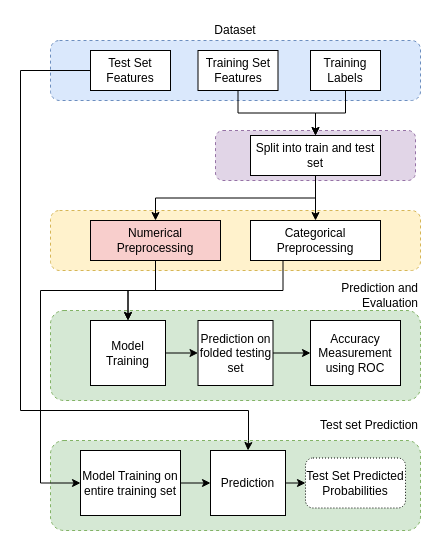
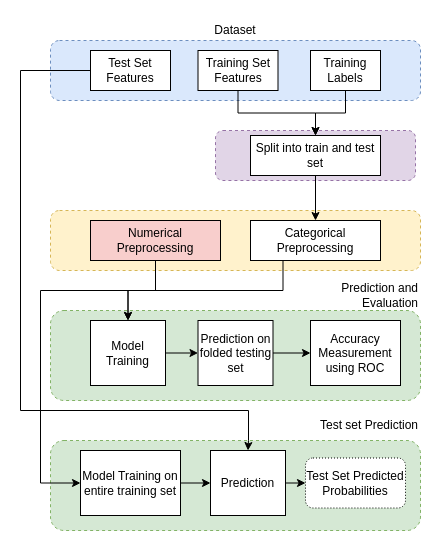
edge "Split into train and test set" -> "Numerical Preprocessing": removed
